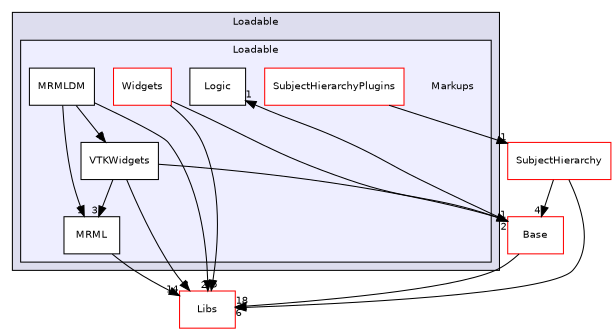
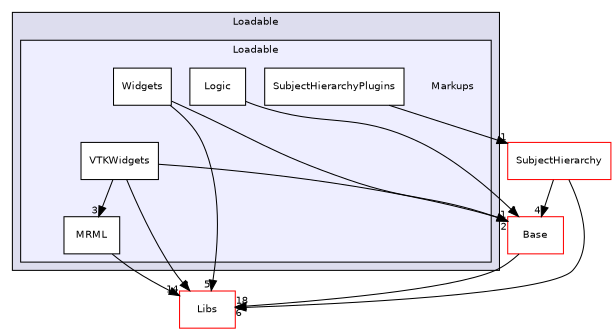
node "MRMLDM": removed
node "Widgets": color red -> black
node "SubjectHierarchyPlugins": color red -> black
edge "Base" -> "Logic": reversed
